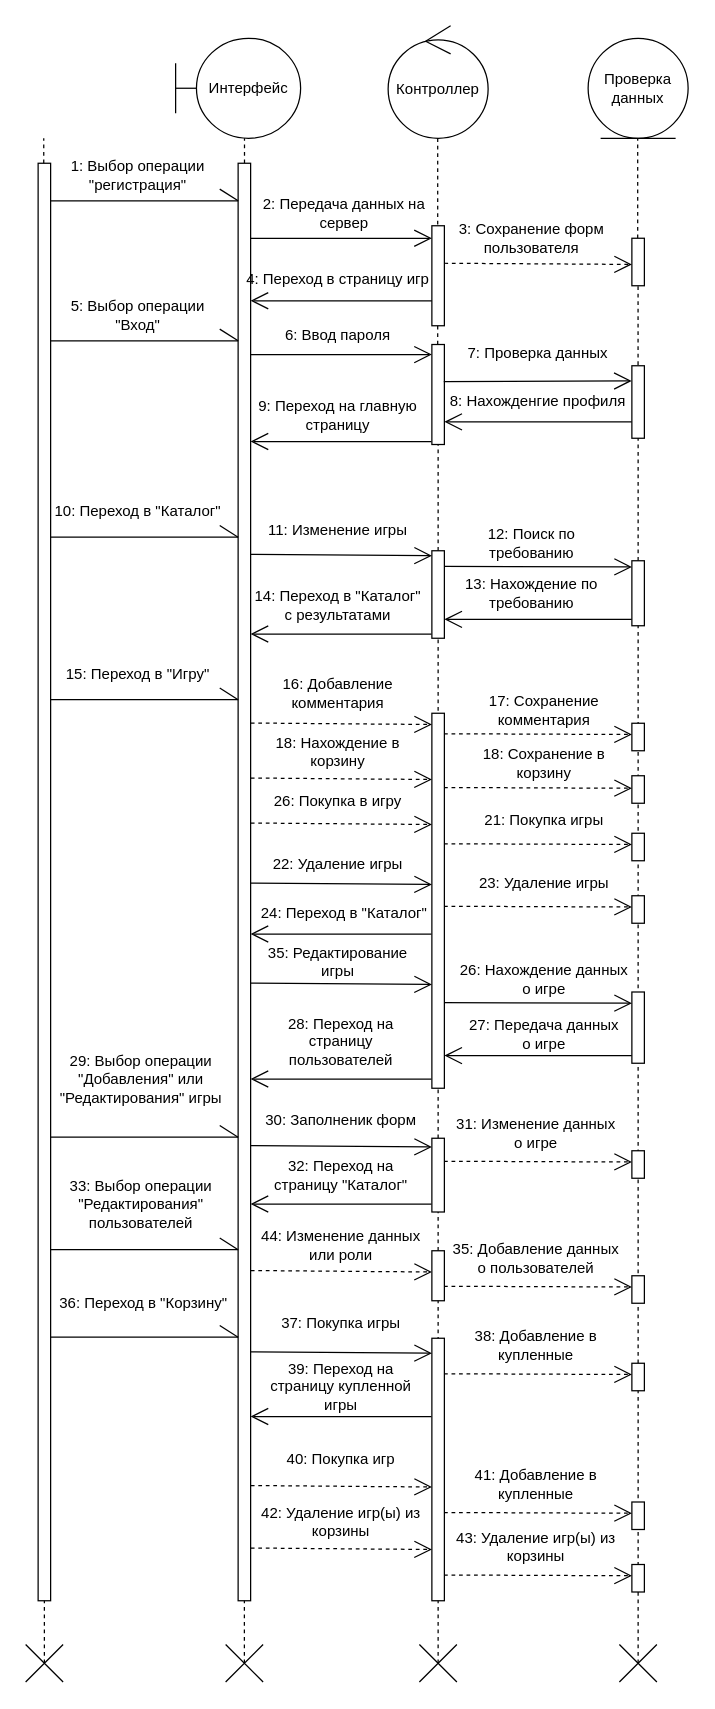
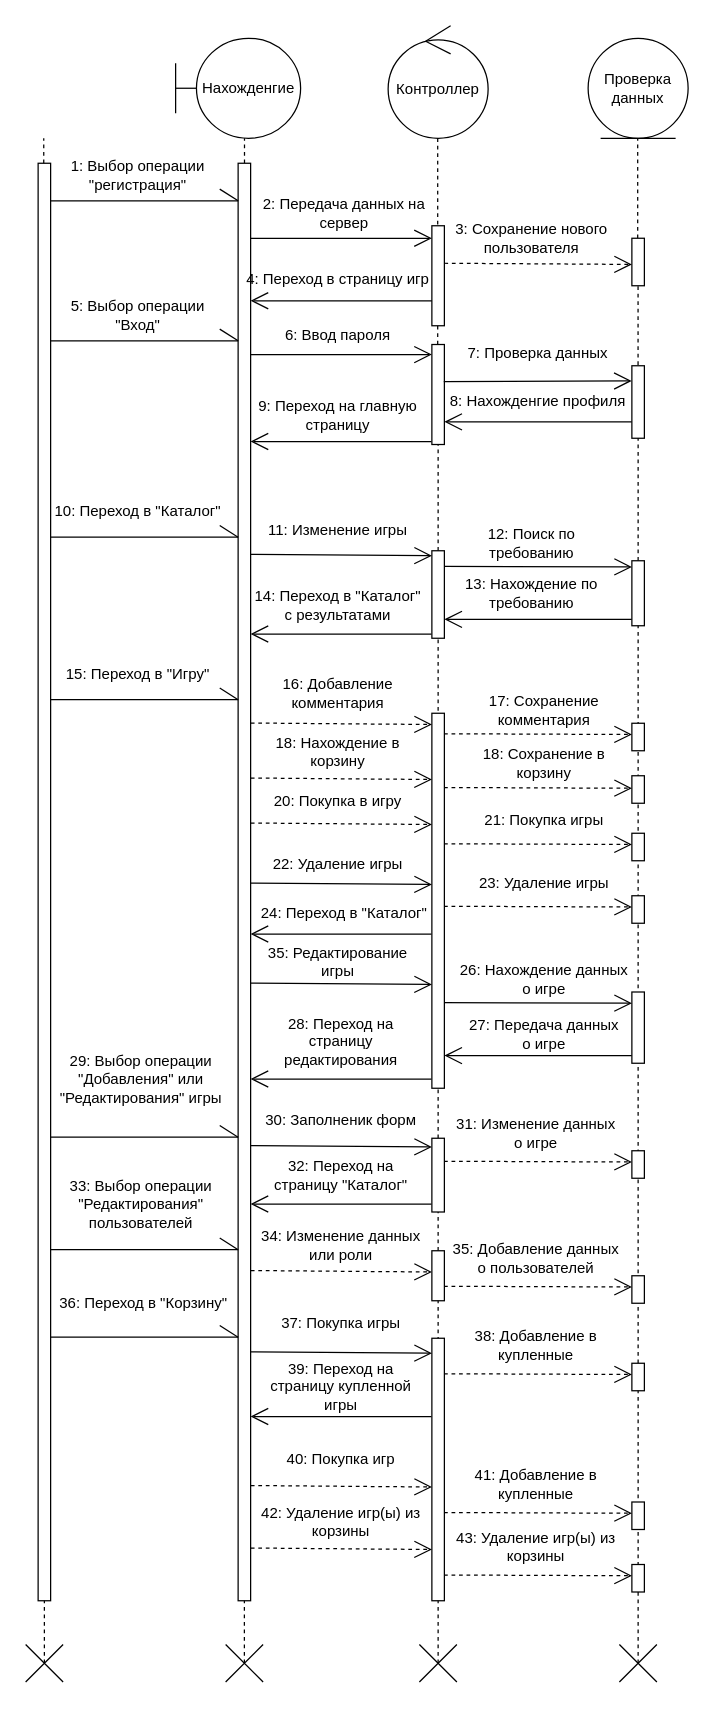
node "Интерфейс": label "Интерфейс" -> "Нахожденгие"
node "3: Сохранение форм пользователя": label "3: Сохранение форм пользователя" -> "3: Сохранение нового пользователя"
node "26: Покупка в игру": label "26: Покупка в игру" -> "20: Покупка в игру"
node "28: Переход на страницу пользователей": label "28: Переход на страницу пользователей" -> "28: Переход на страницу редактирования"
node "44: Изменение данных или роли": label "44: Изменение данных или роли" -> "34: Изменение данных или роли"
